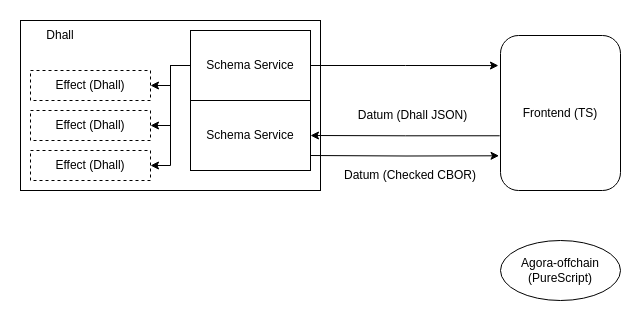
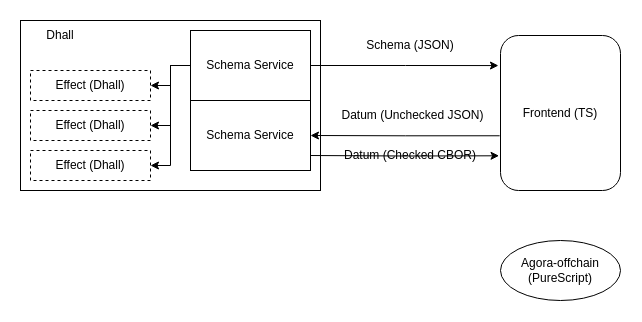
node "Schema (JSON)": added
node "Datum (Dhall JSON)": label "Datum (Dhall JSON)" -> "Datum (Unchecked JSON)"
node "Datum (Checked CBOR)": moved (411, 176) -> (411, 156)
